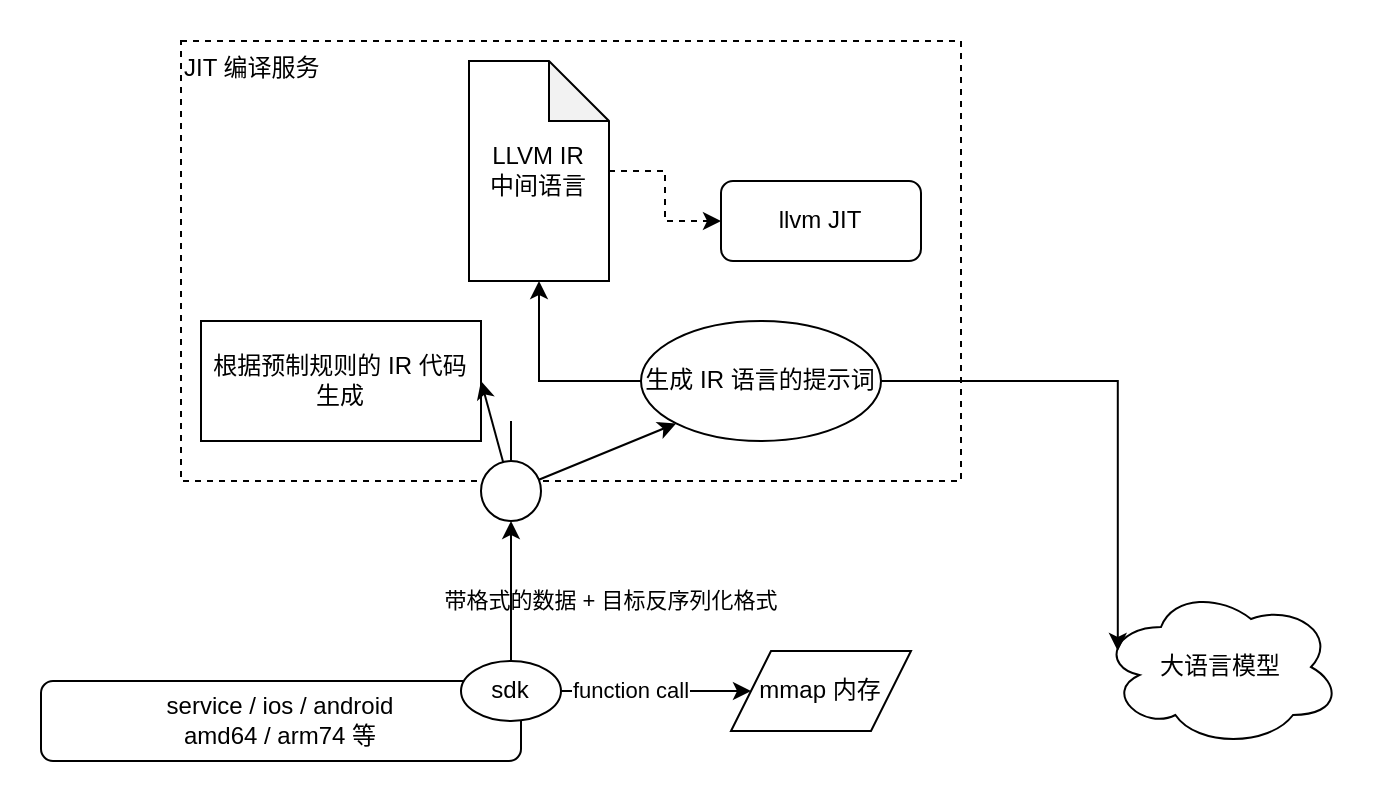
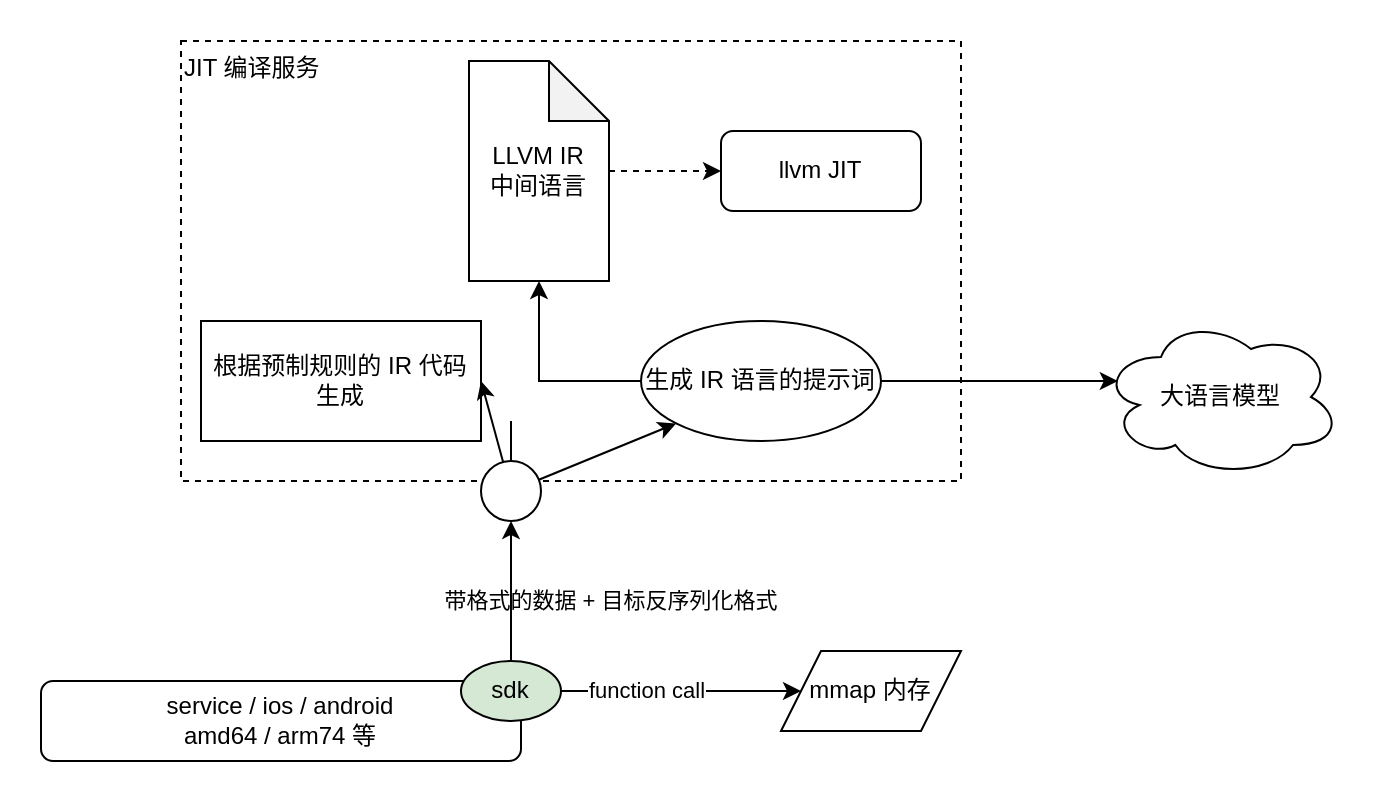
node "llvm JIT": moved (821, 221) -> (821, 171)
node "大语言模型": moved (1221, 667) -> (1221, 397)
node "sdk": fillcolor #ffffff -> #d5e8d4
node "mmap 内存": moved (821, 691) -> (871, 691)
